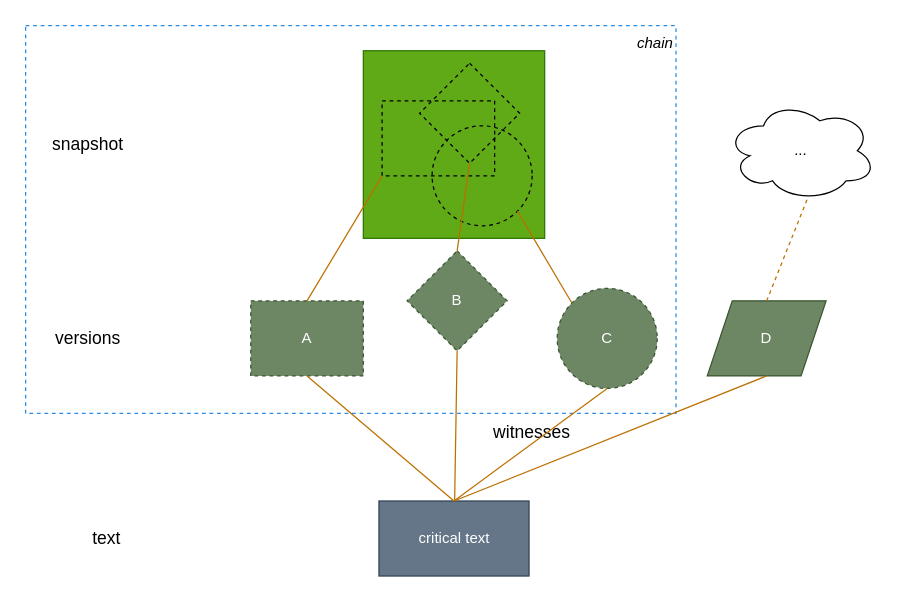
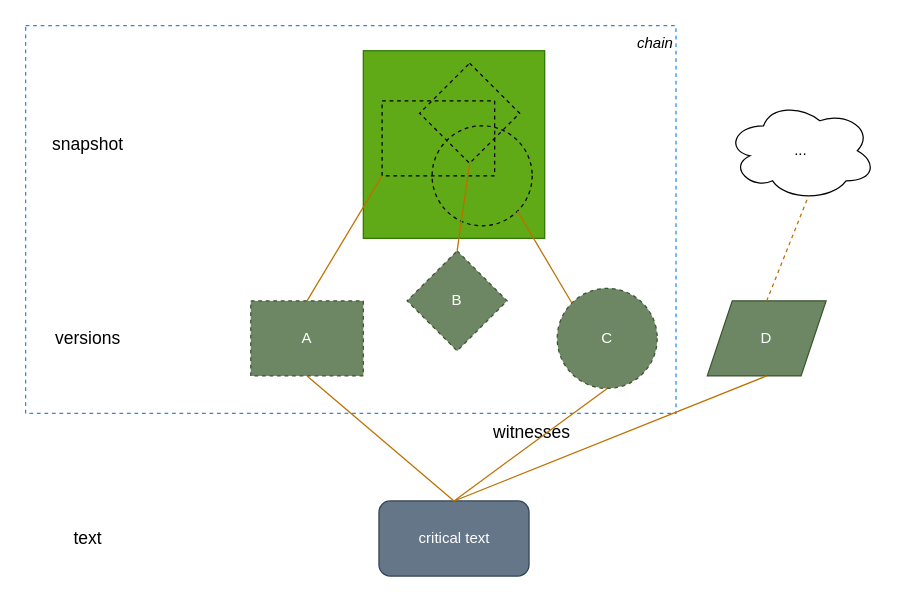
edge "B" -- "critical text": removed
node "text": moved (107, 538) -> (88, 538)
node "critical text": shape rectangle -> rounded rectangle
